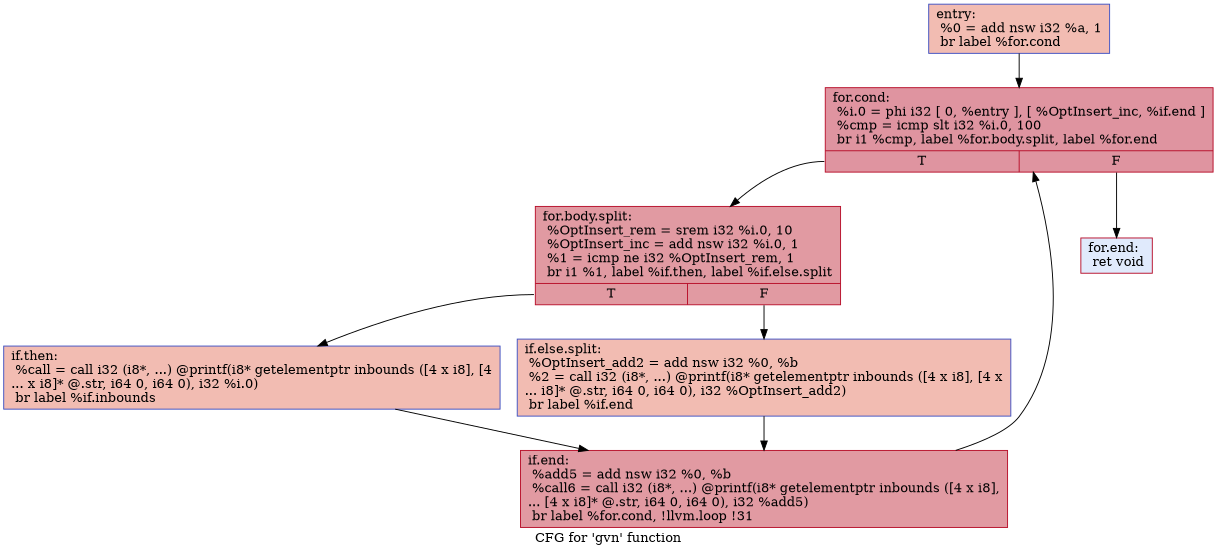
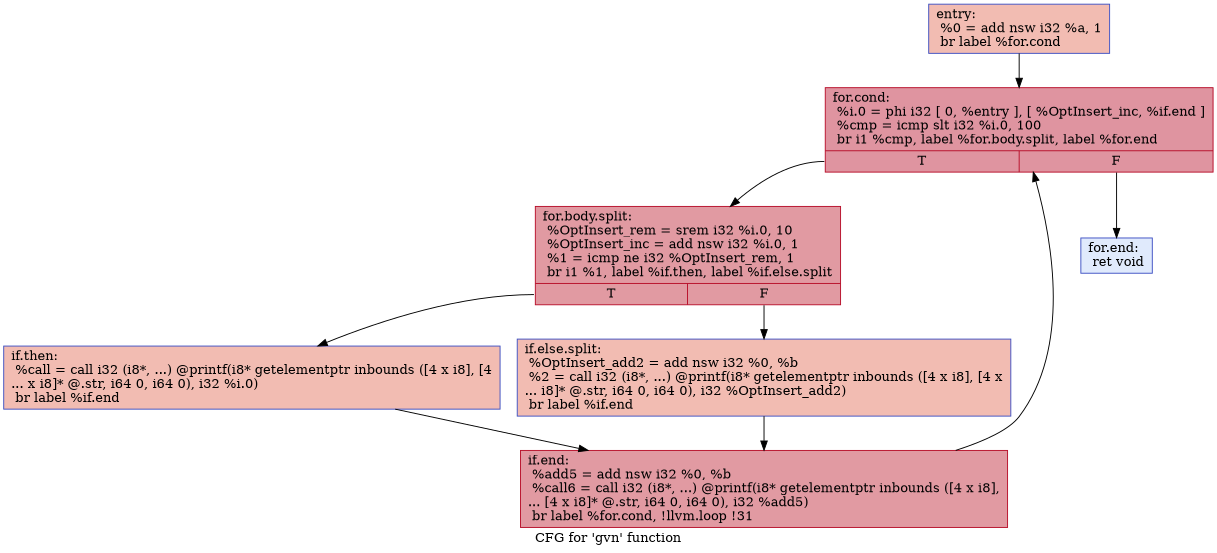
node "for.end:": color #b70d28ff -> #3d50c3ff
node "if.then:": text "br label %if.inbounds" -> "br label %if.end"
